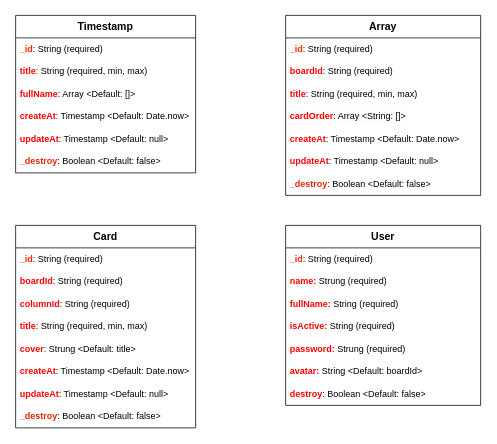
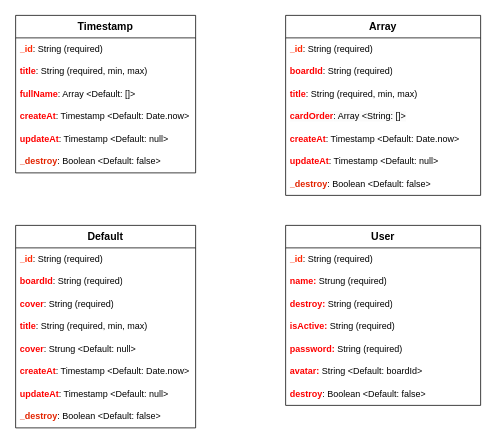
node "Card": label "Card" -> "Default"
node "columnId: String (required)": label "columnId: String (required)" -> "cover: String (required)"
node "fullName: String (required)": label "fullName: String (required)" -> "destroy: String (required)"
node "cover: Strung <Default: title>": label "cover: Strung <Default: title>" -> "cover: Strung <Default: null>"
node "password: Strung (required)": label "password: Strung (required)" -> "password: String (required)"
